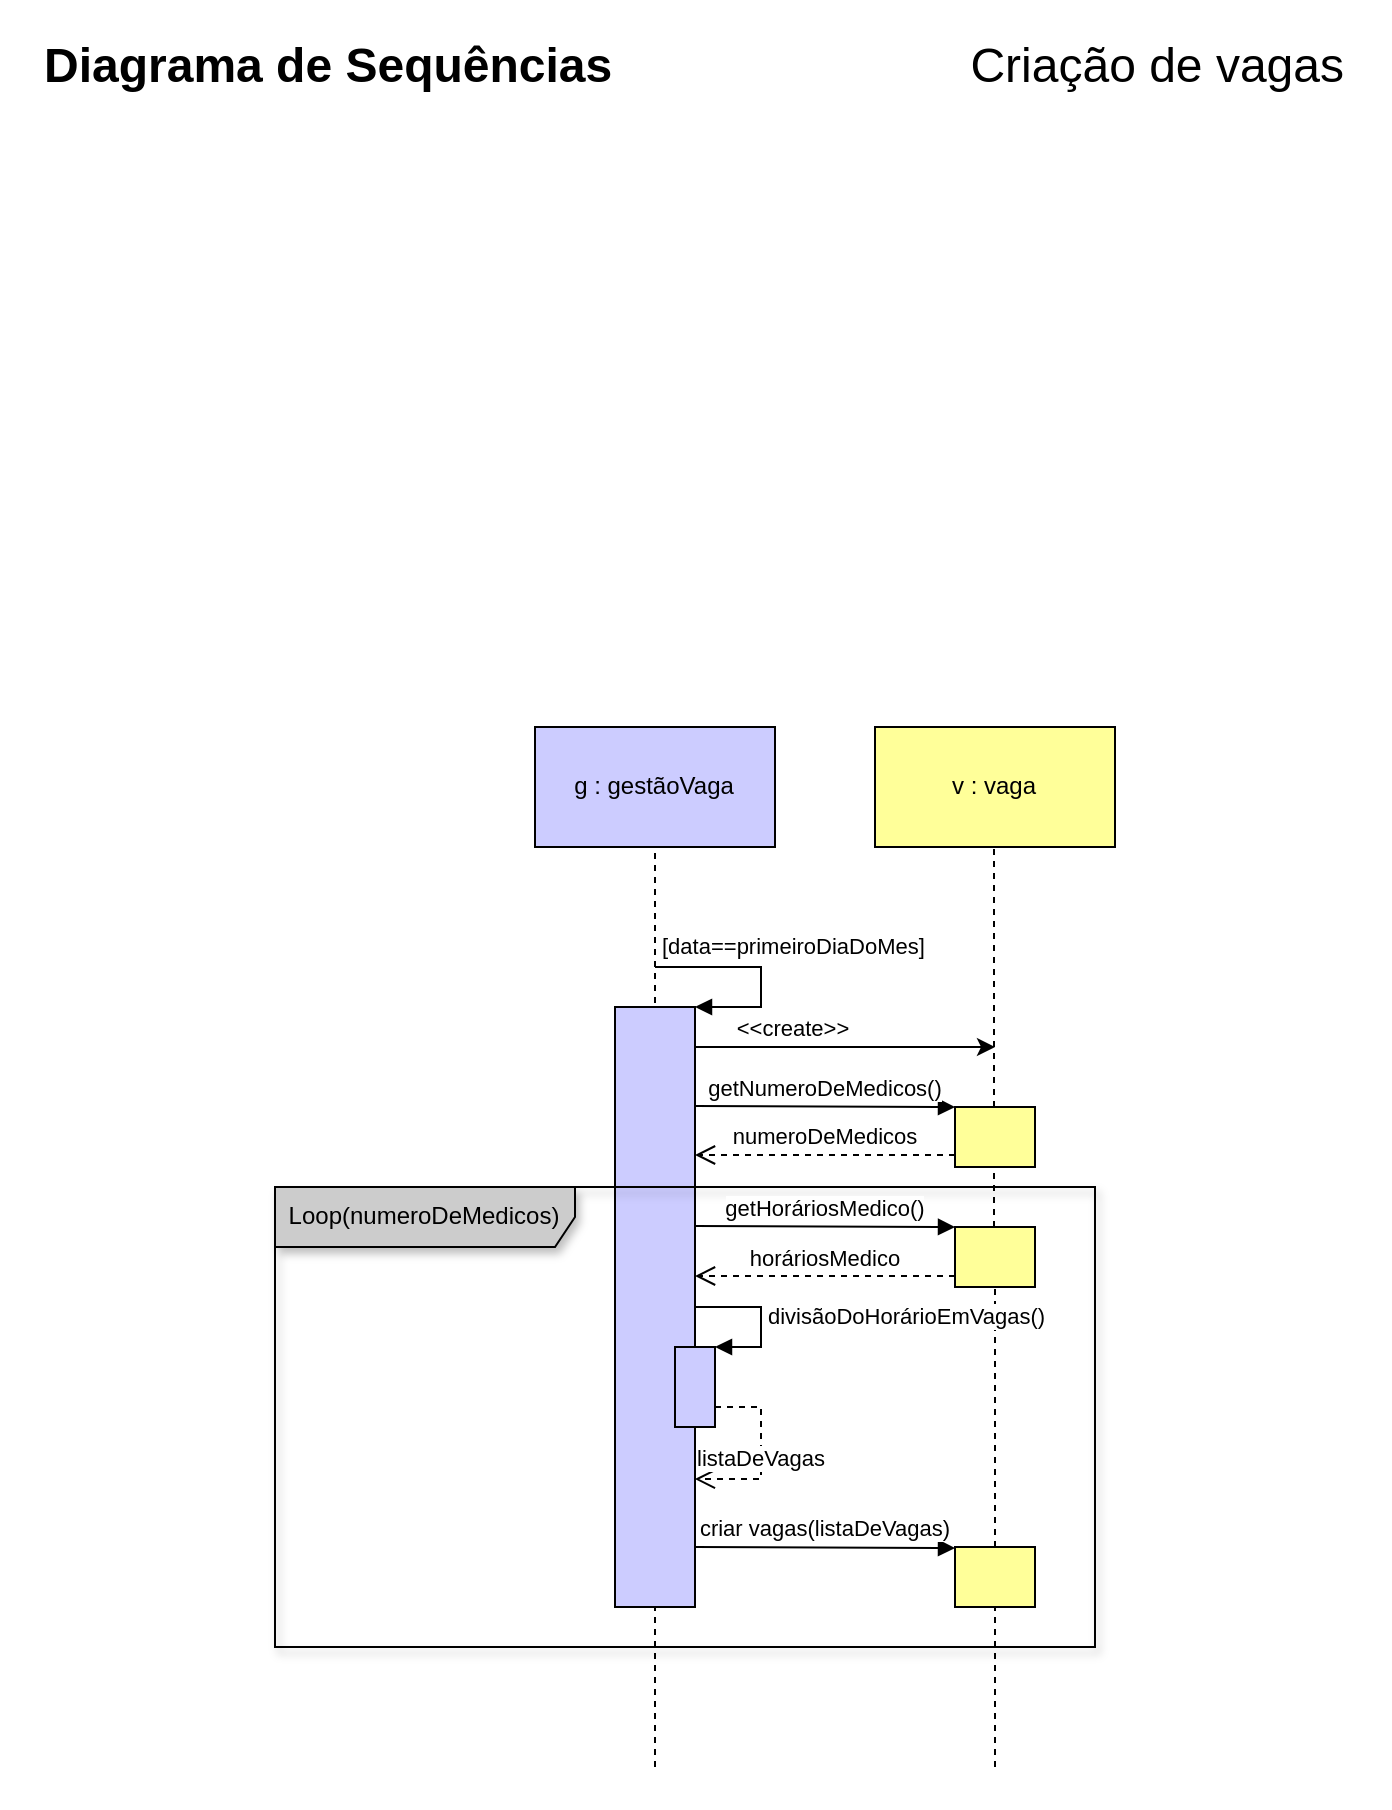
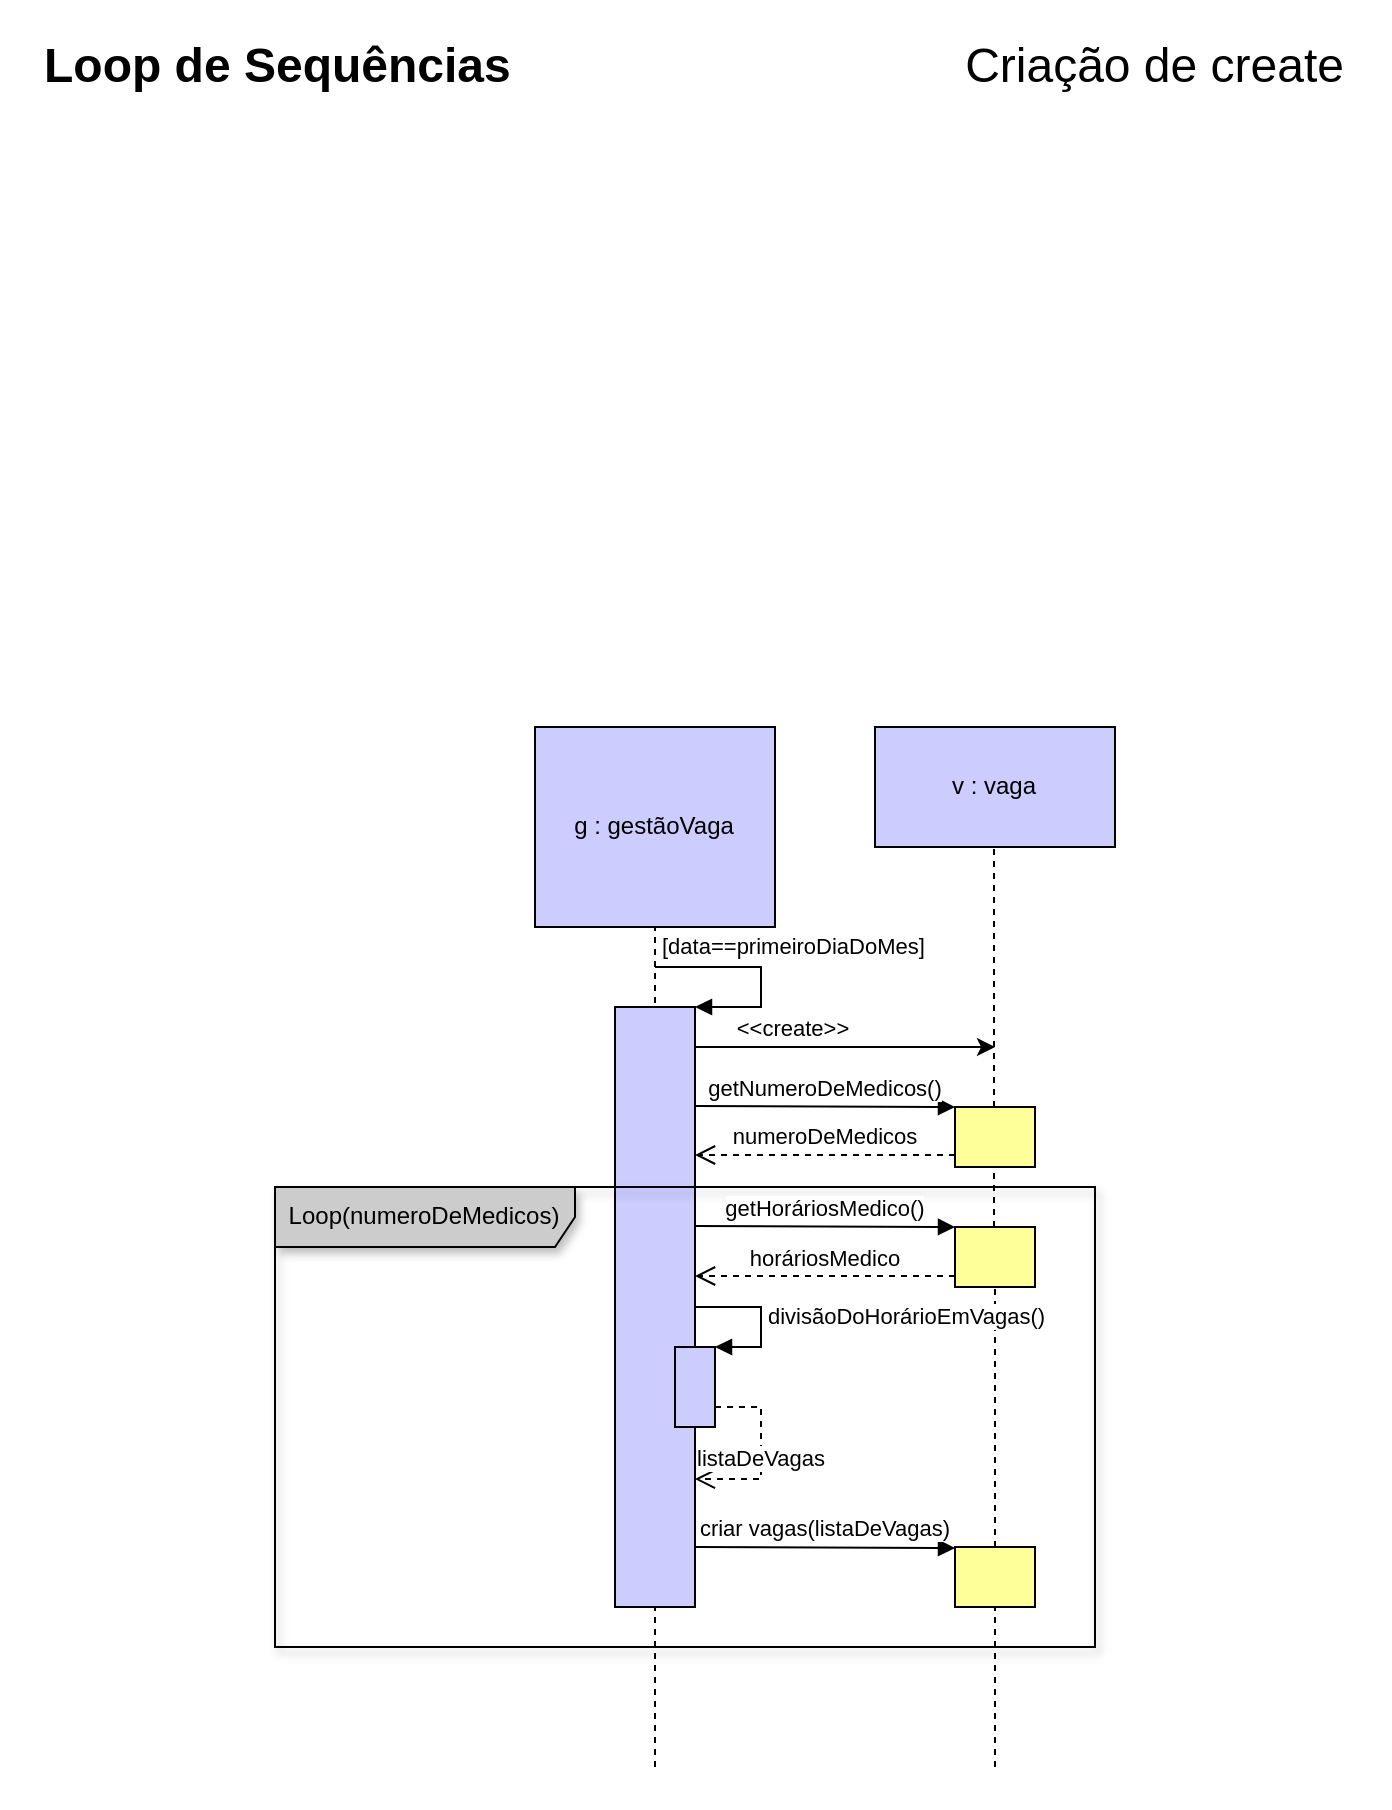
node "Diagrama de Sequências": label "Diagrama de Sequências" -> "Loop de Sequências"
node "Criação de vagas": label "Criação de vagas" -> "Criação de create"
node "g : gestãoVaga": size 240x120 -> 240x200
node "v : vaga": fillcolor #ffff99 -> #ccccff
